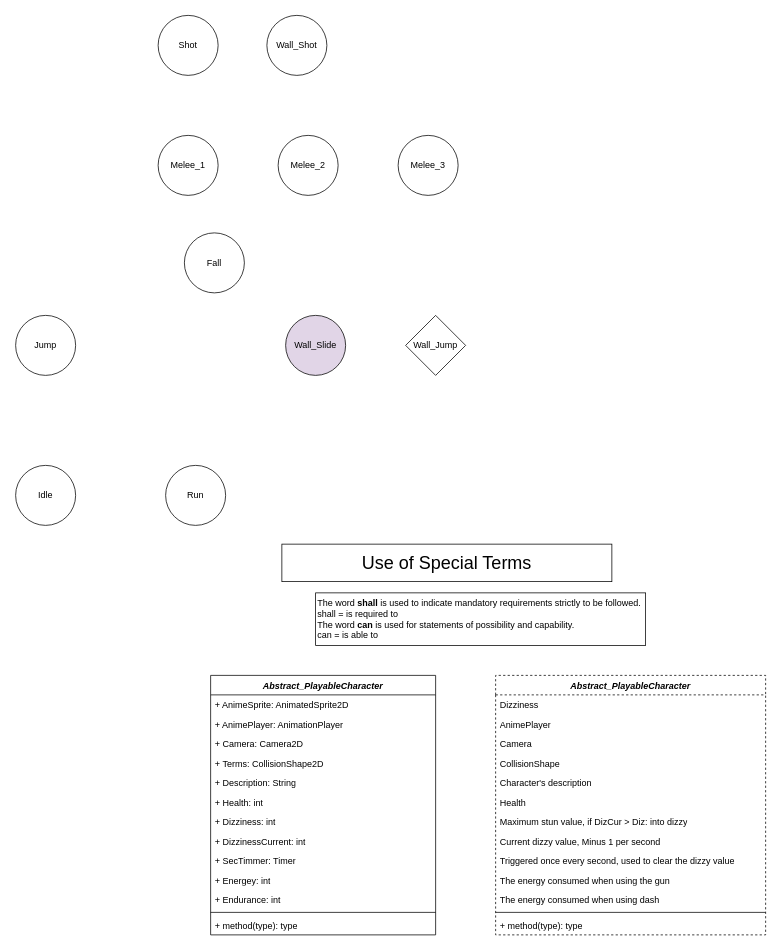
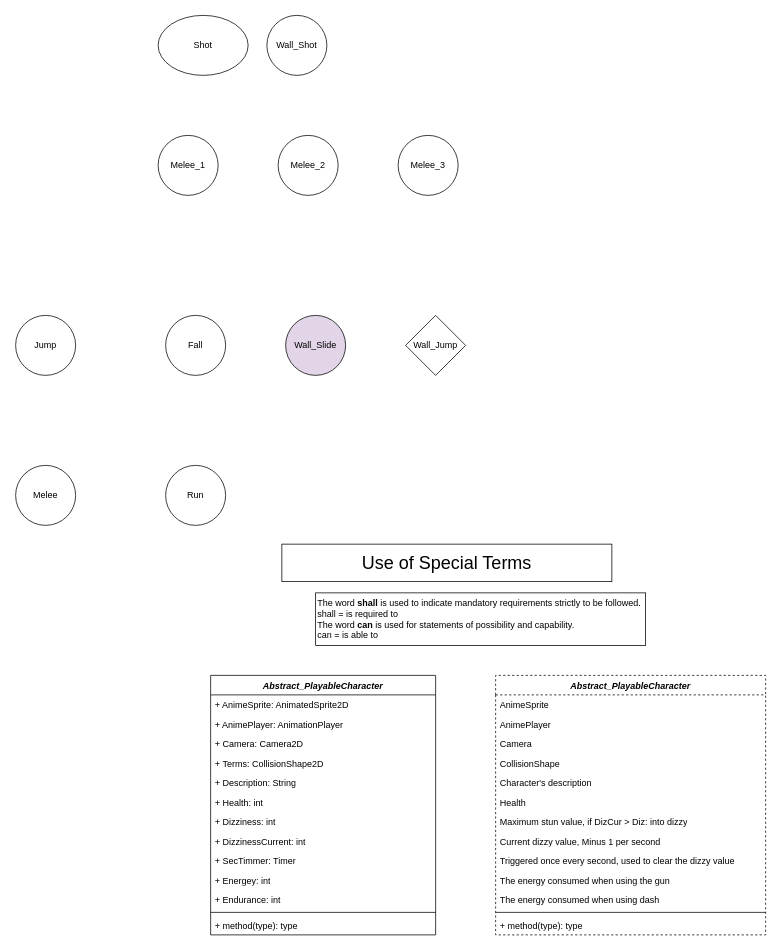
node "Shot": size 60x60 -> 90x60
node "Fall": moved (214, 263) -> (195, 345)
node "Idle": label "Idle" -> "Melee"
node "Dizziness": label "Dizziness" -> "AnimeSprite"
